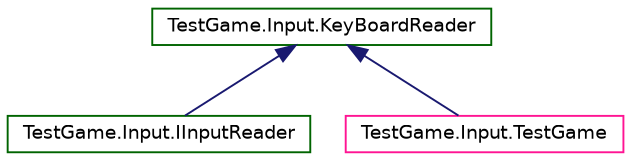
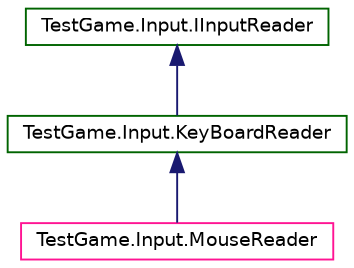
edge "TestGame.Input.IInputReader" -> "TestGame.Input.KeyBoardReader": reversed
node "TestGame.Input.TestGame": label "TestGame.Input.TestGame" -> "TestGame.Input.MouseReader"
